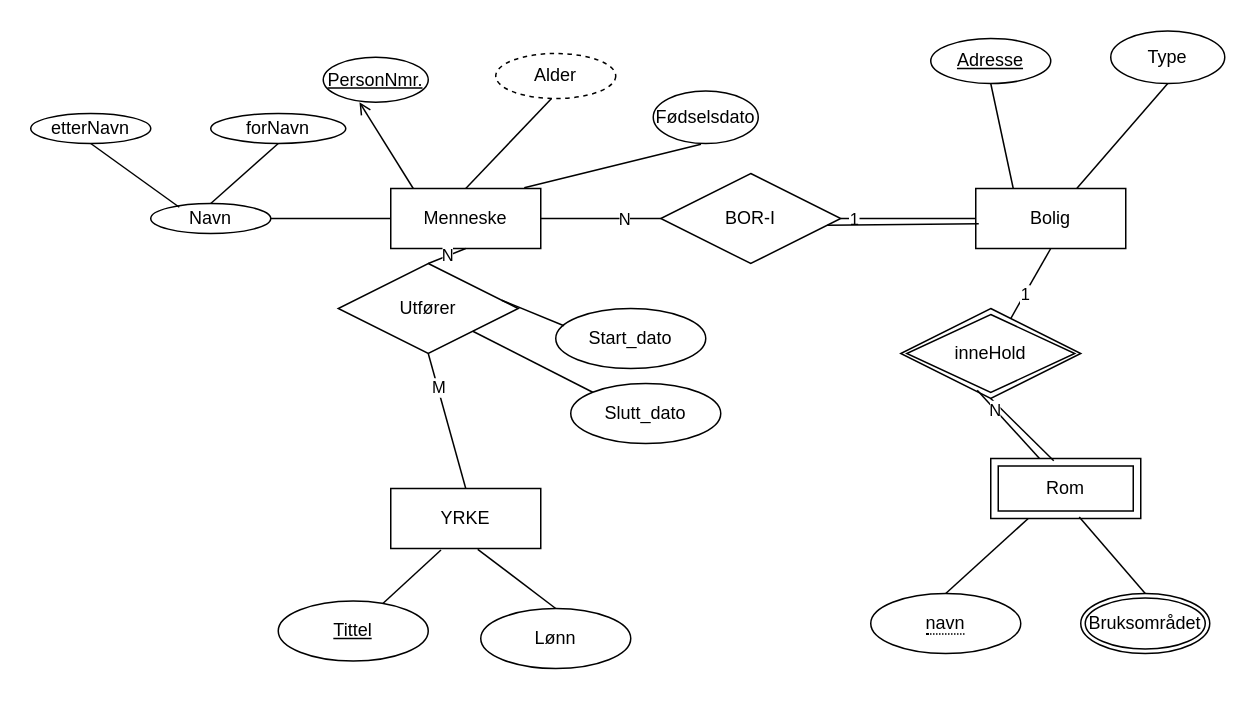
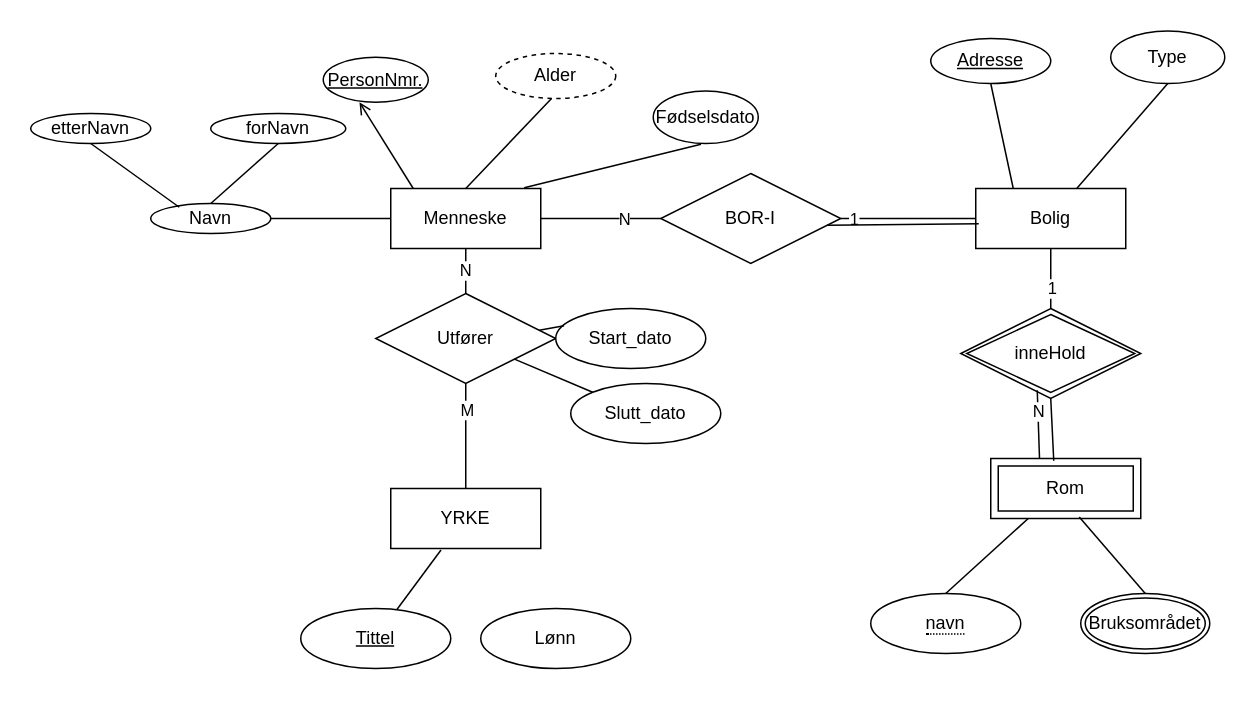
node "Utfører": moved (428, 308) -> (466, 338)
node "inneHold": moved (991, 353) -> (1051, 353)
edge "YRKE" -- "Lønn": removed
node "Tittel": moved (353, 631) -> (376, 638)
